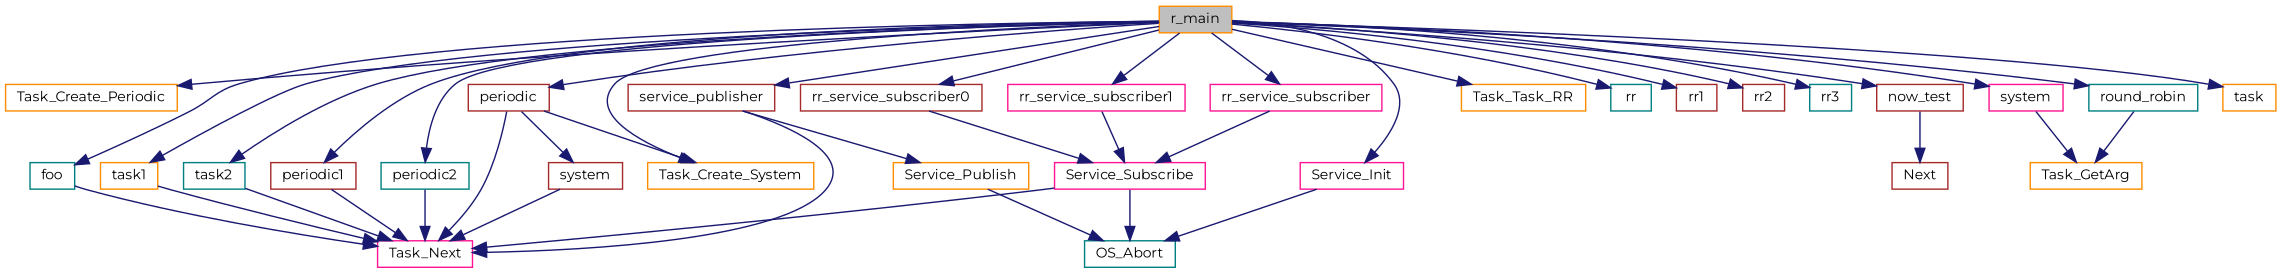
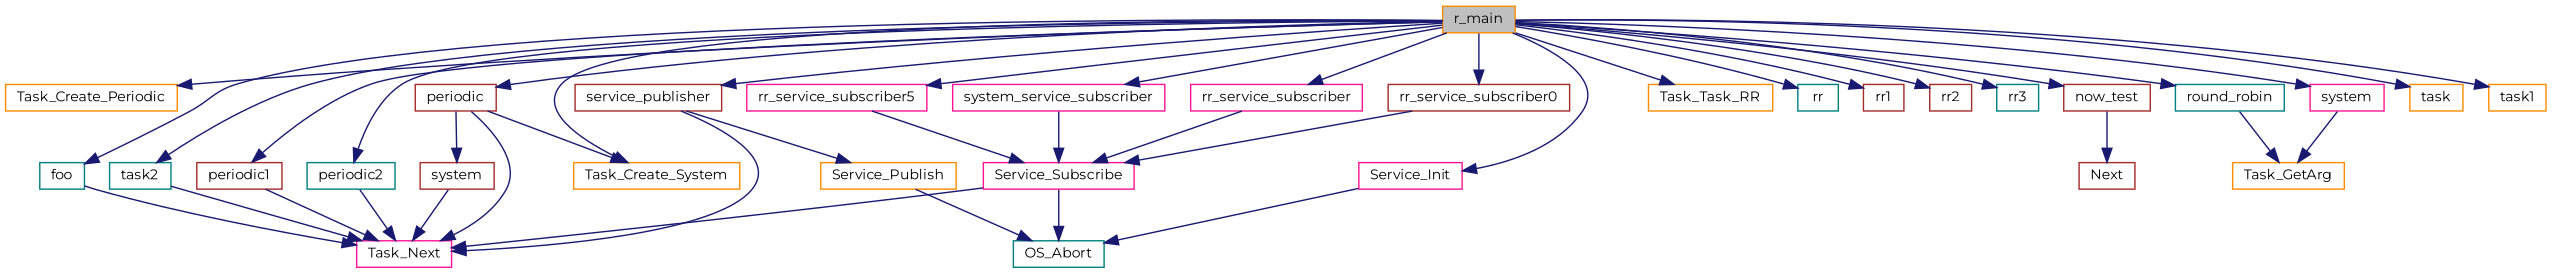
node "system_service_subscriber": added
node "rr_service_subscriber1": label "rr_service_subscriber1" -> "rr_service_subscriber5"
edge "task1" -> "Task_Next": removed
